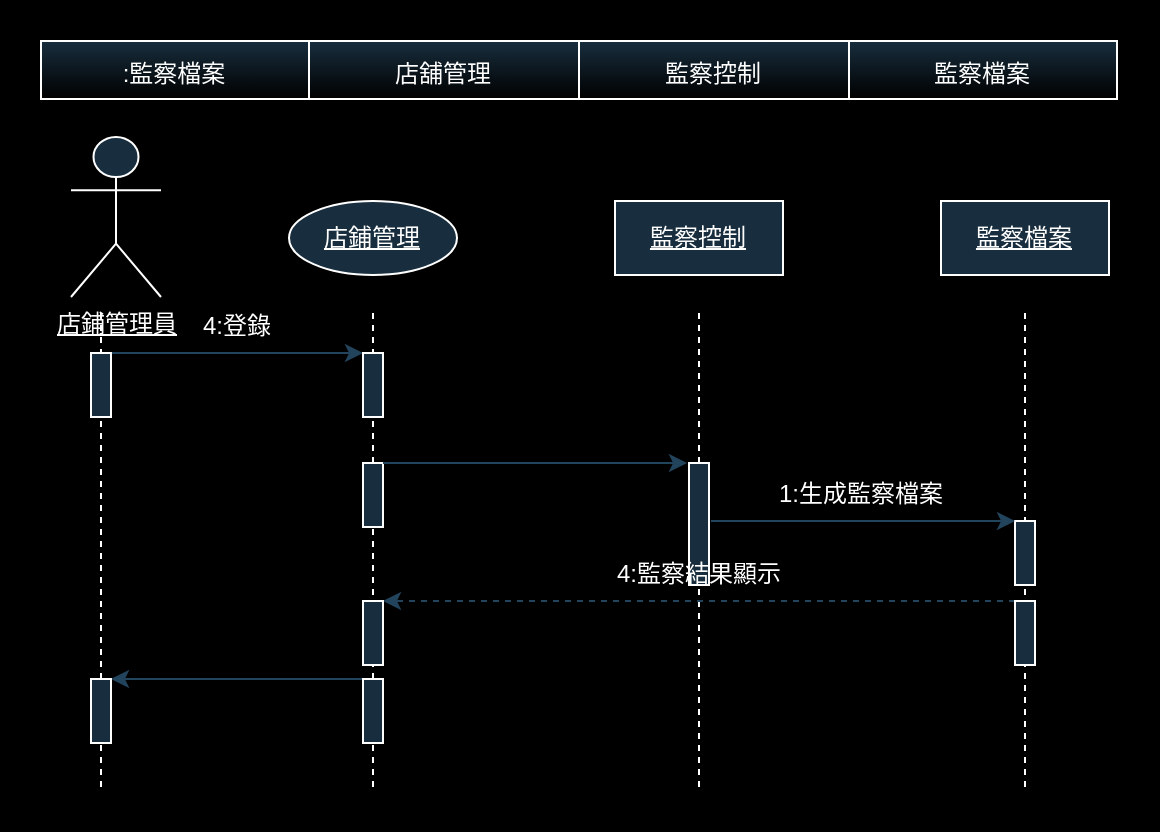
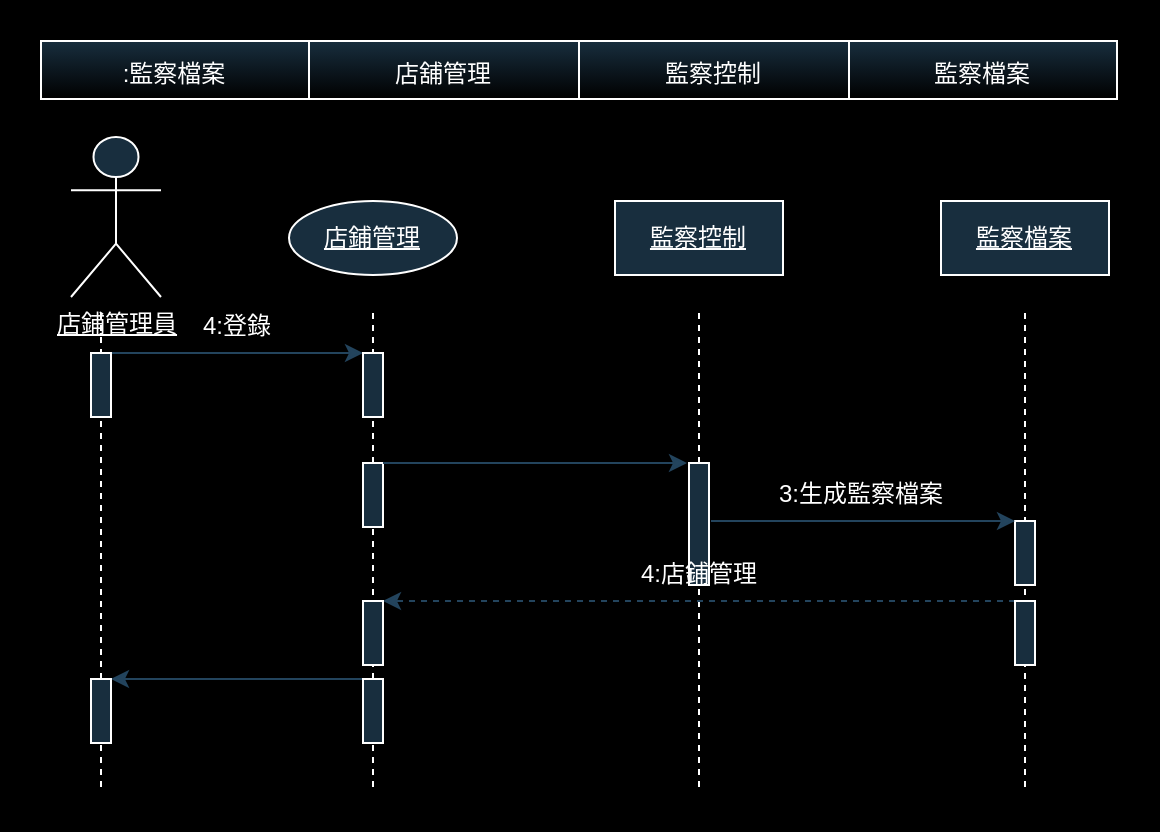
node "1:生成監察檔案": label "1:生成監察檔案" -> "3:生成監察檔案"
node "4:監察結果顯示": label "4:監察結果顯示" -> "4:店鋪管理"
